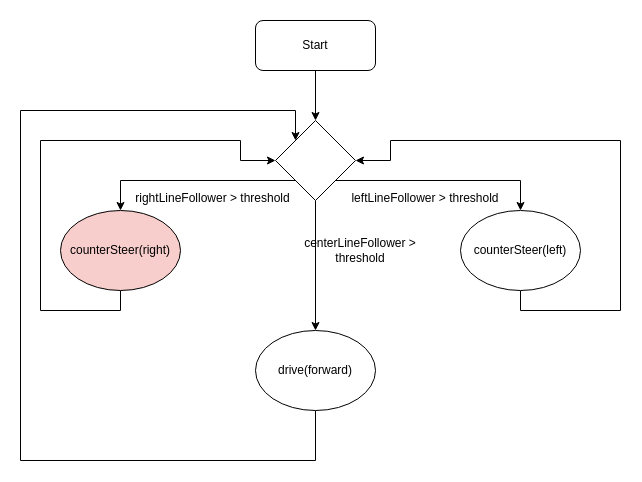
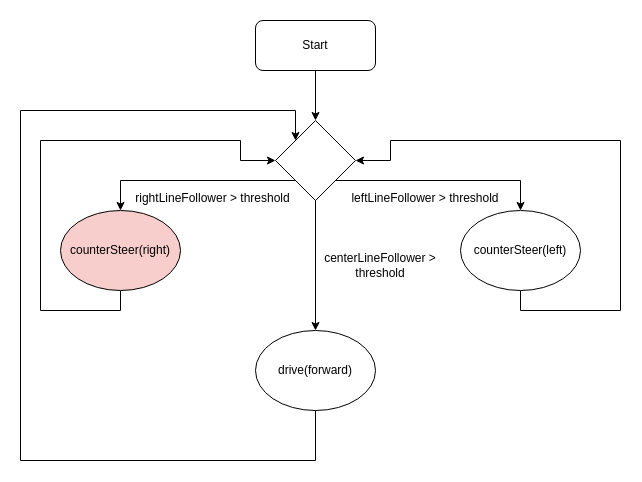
node "centerLineFollower > threshold": moved (361, 251) -> (381, 266)
